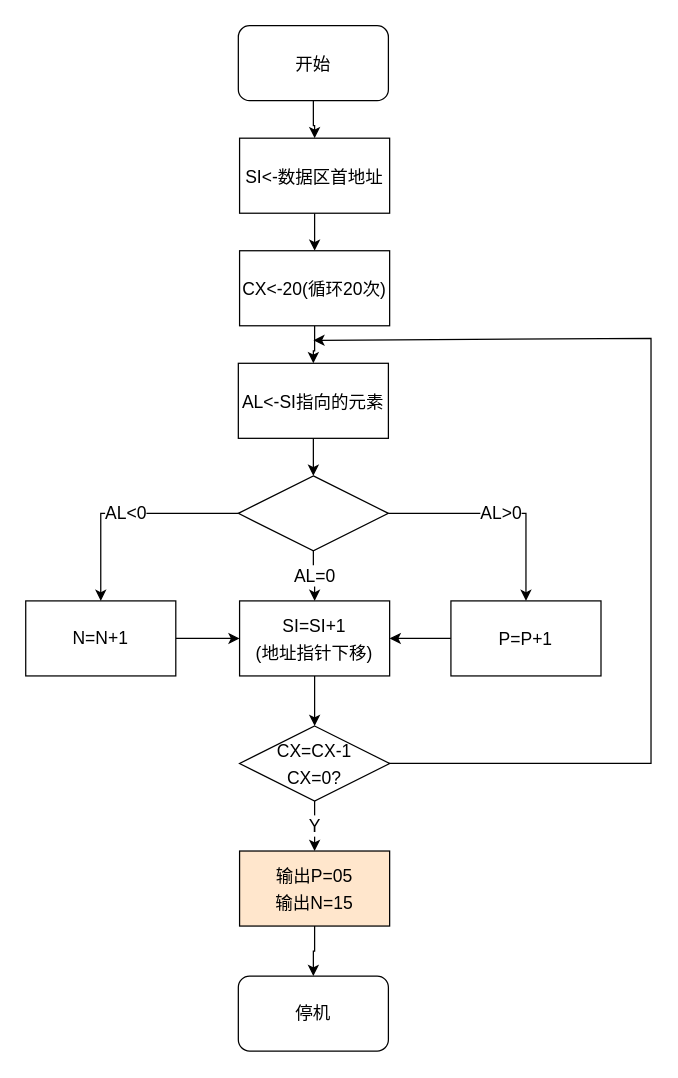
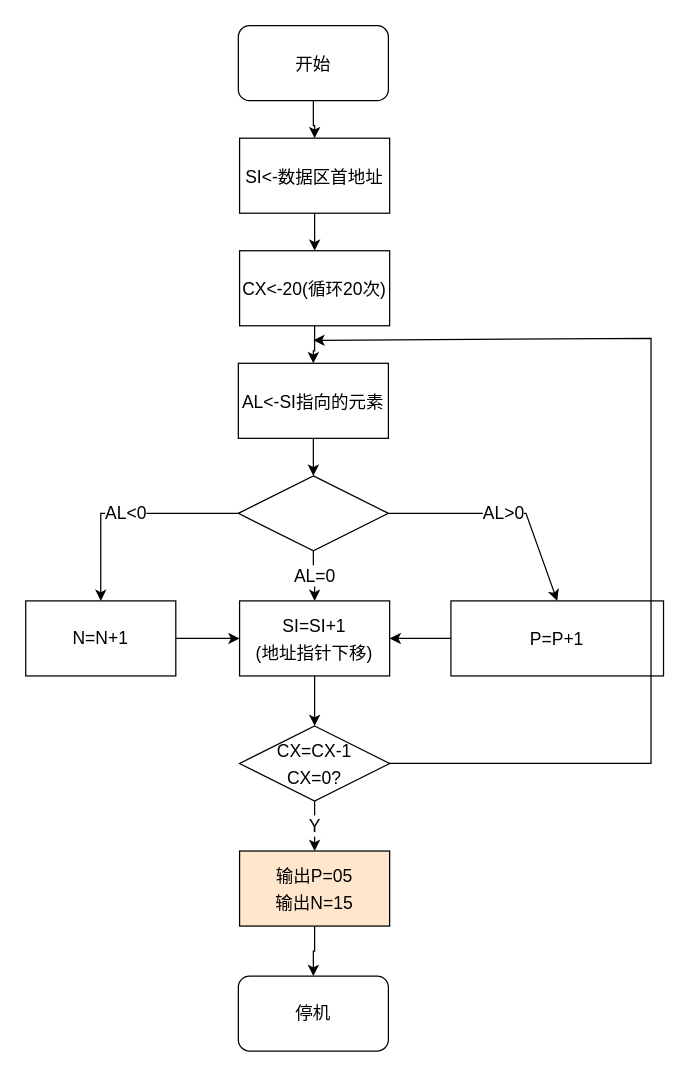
node "P=P+1": size 150x75 -> 213x75
